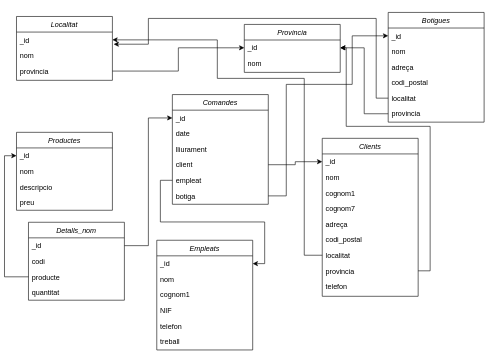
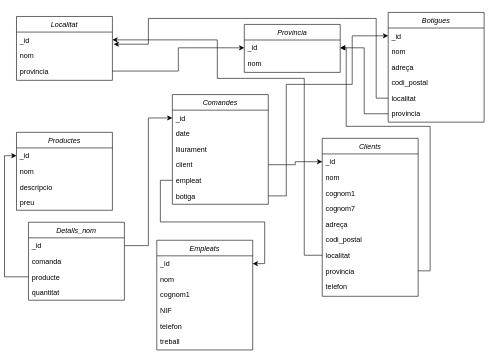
node "codi": label "codi" -> "comanda"
